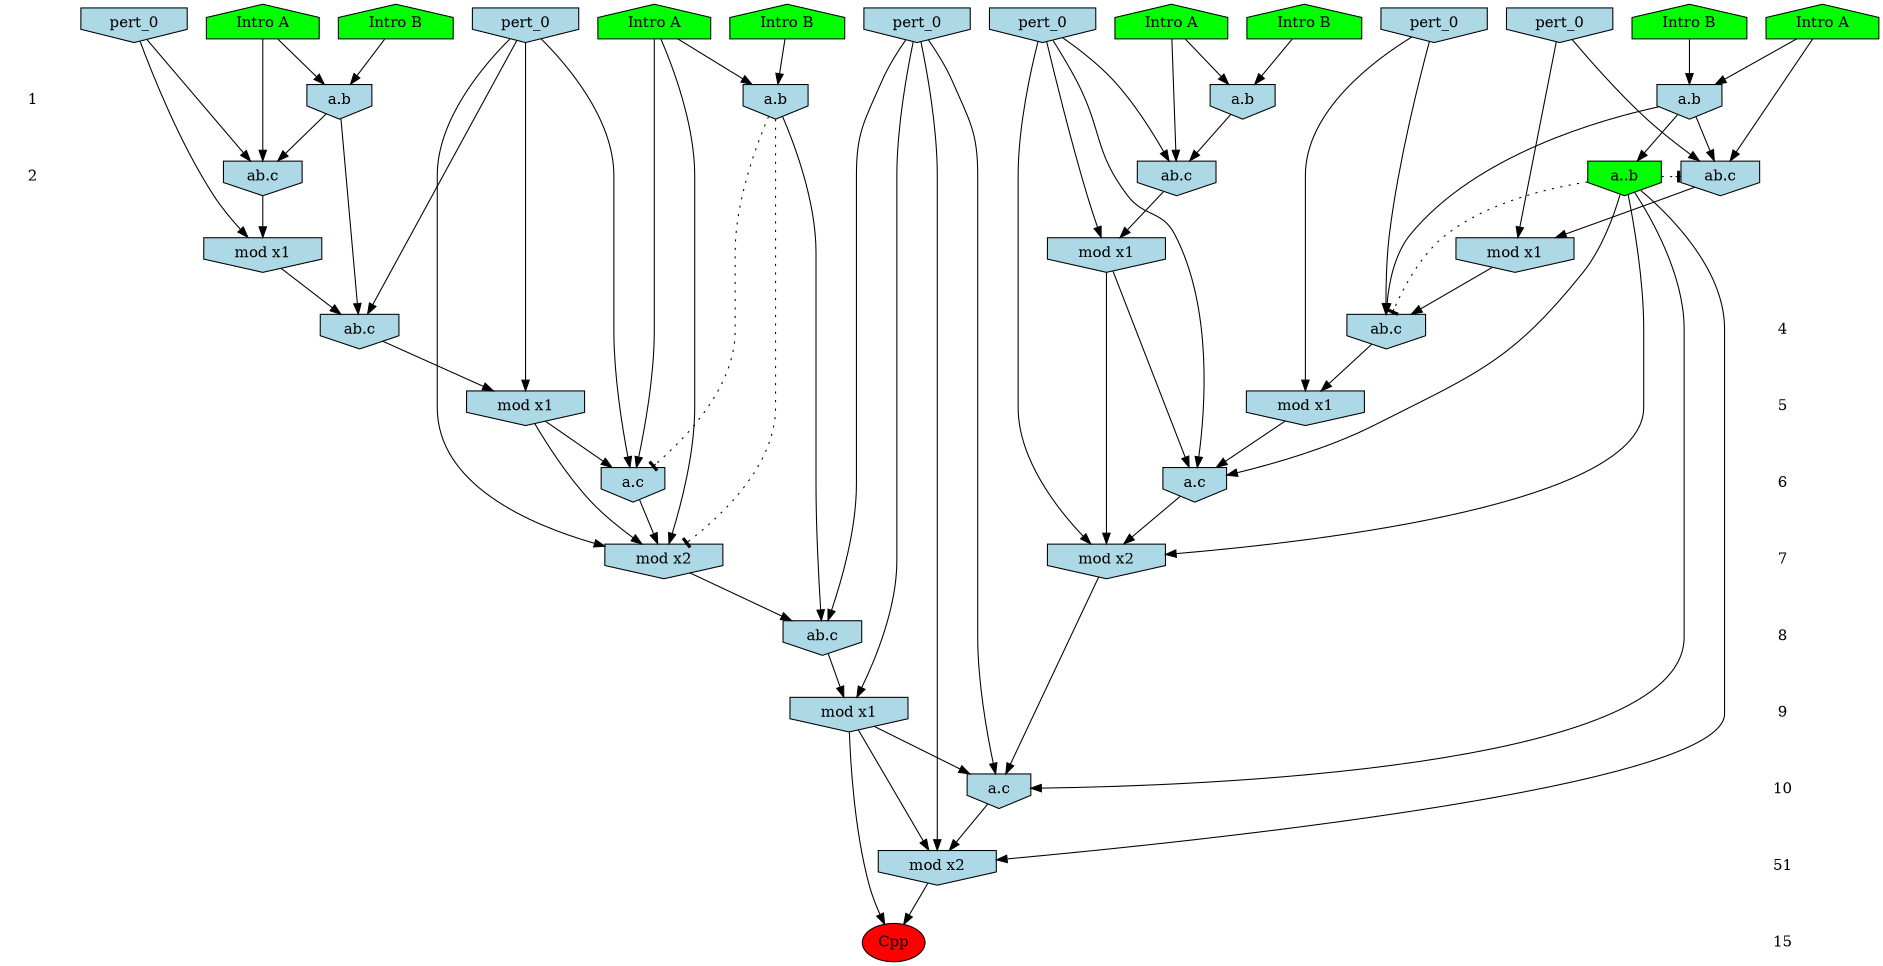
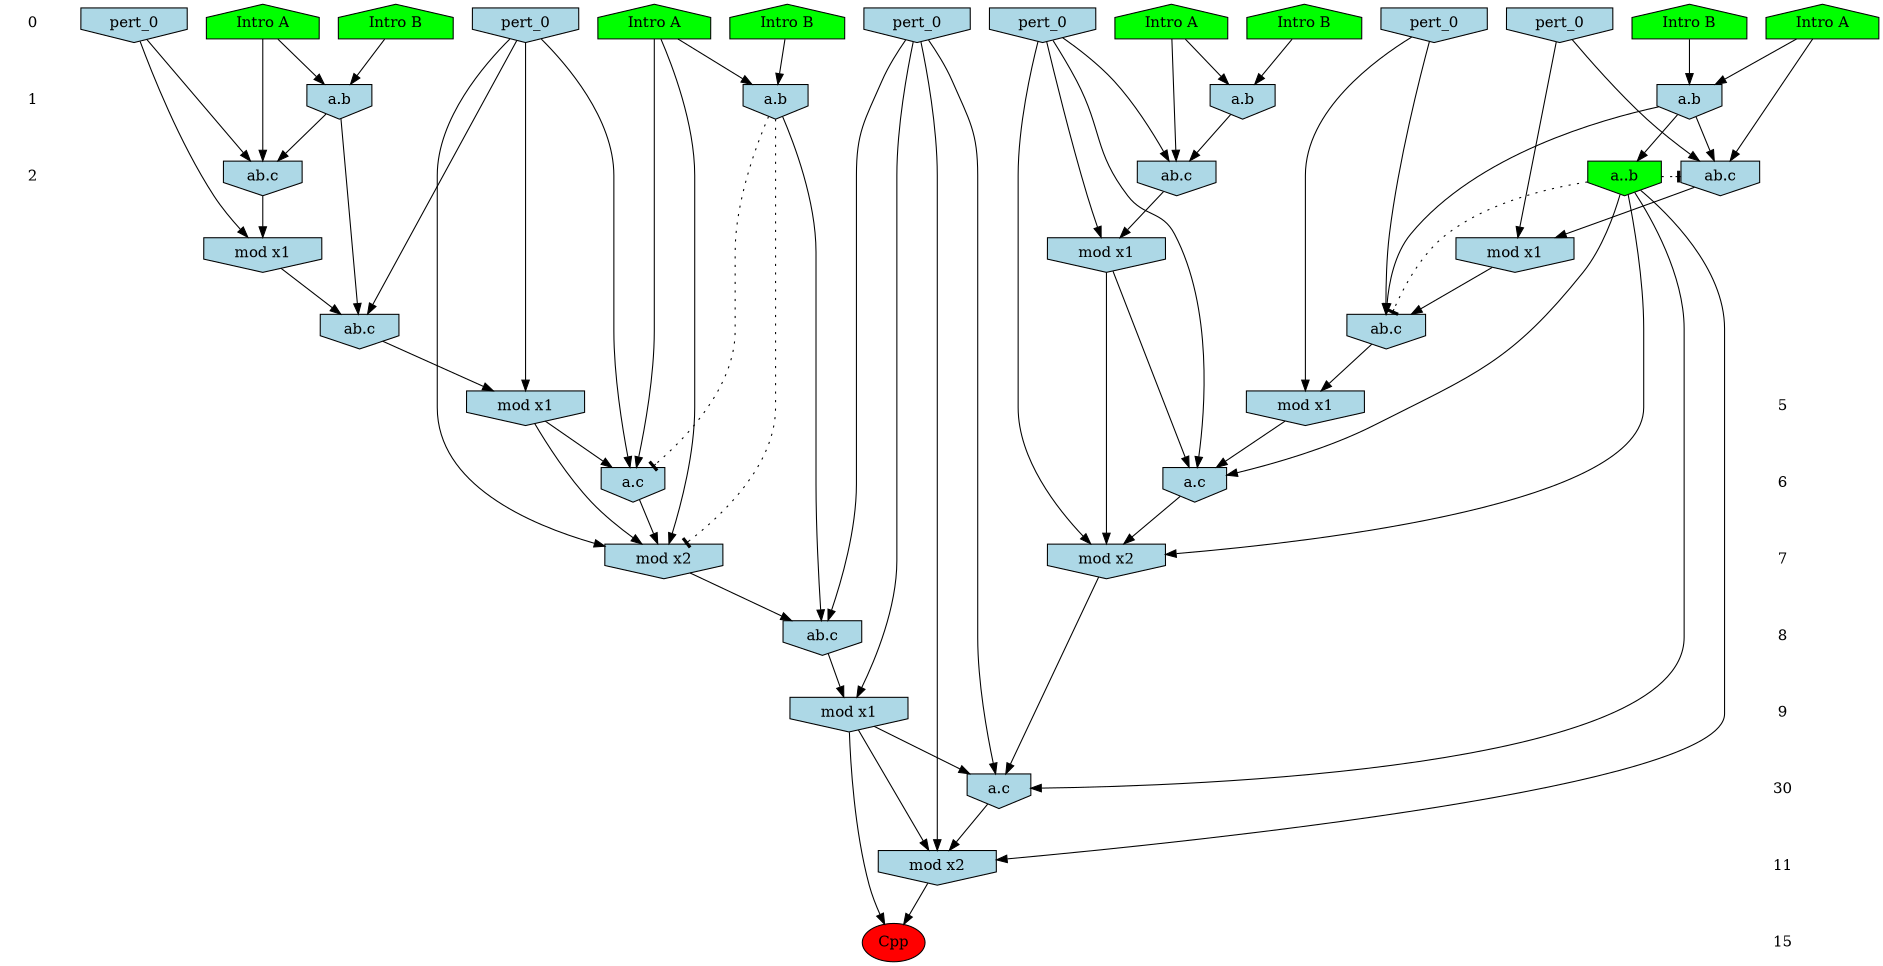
node "0": added
node "4": removed
node "10": label "10" -> "30"
node "51": label "51" -> "11"
